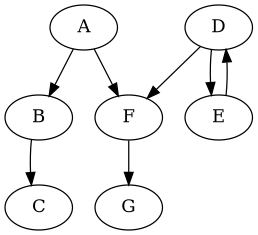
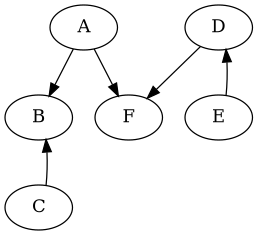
edge "D" -> "E": removed
edge "B" -> "C": reversed
node "G": removed
